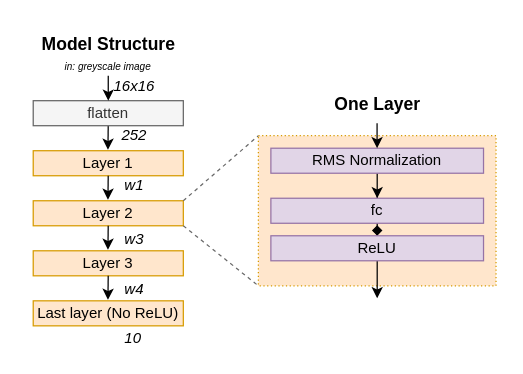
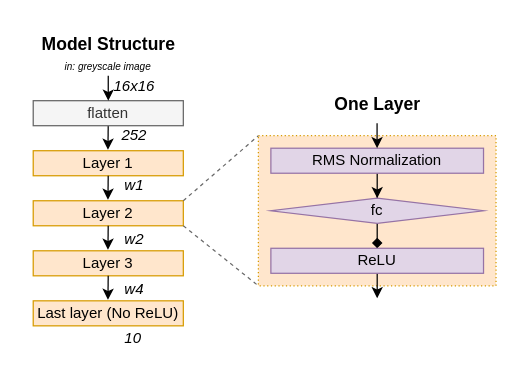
node "fc": shape rectangle -> diamond
node "w3": label "w3" -> "w2"
node "ReLU": moved (377, 248) -> (377, 261)
